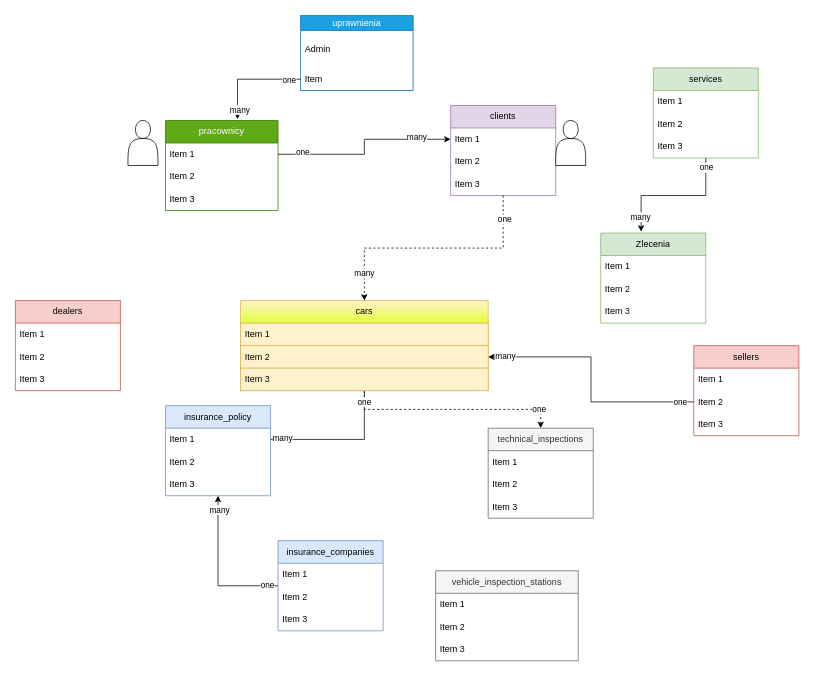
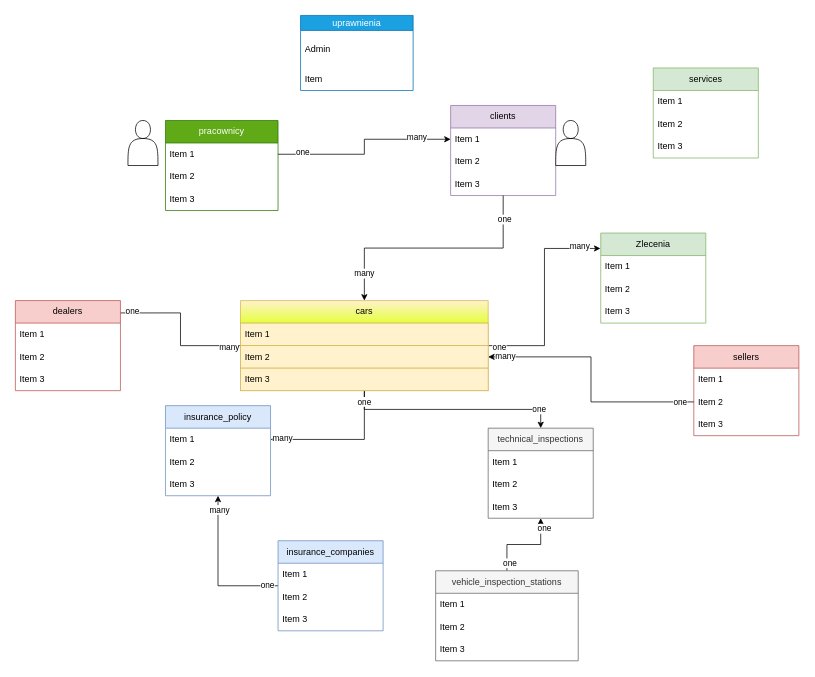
edge "Item" -> "pracownicy": removed, labels "one", "many"
edge "services" -> "Zlecenia": removed, labels "one", "many"
edge "clients" -> "cars": style dashed -> solid
edge "cars" -> "Zlecenia": added, labels "one", "many"
edge "dealers" -> "cars": added, labels "one", "many"
edge "cars" -> "technical_inspections": style dashed -> solid
edge "vehicle_inspection_stations" -> "technical_inspections": added, labels "one", "one"
